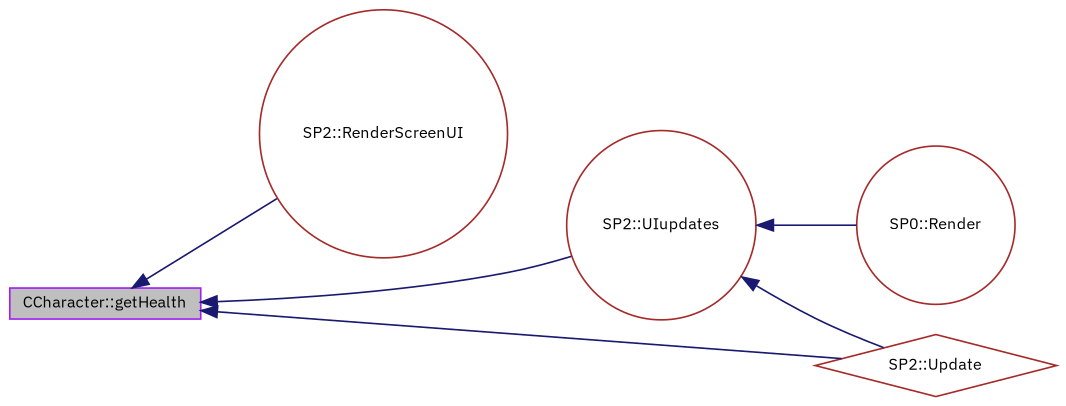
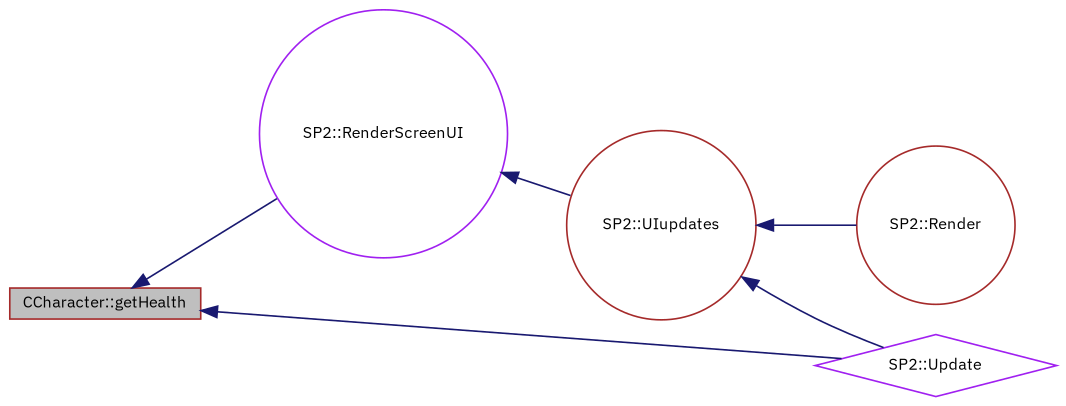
node "SP2::RenderScreenUI": color brown -> purple
node "SP0::Render": label "SP0::Render" -> "SP2::Render"
edge "SP2::UIupdates" -> "CCharacter::getHealth": now "SP2::UIupdates" -> "SP2::RenderScreenUI"
node "CCharacter::getHealth": color purple -> brown
node "SP2::Update": color brown -> purple
